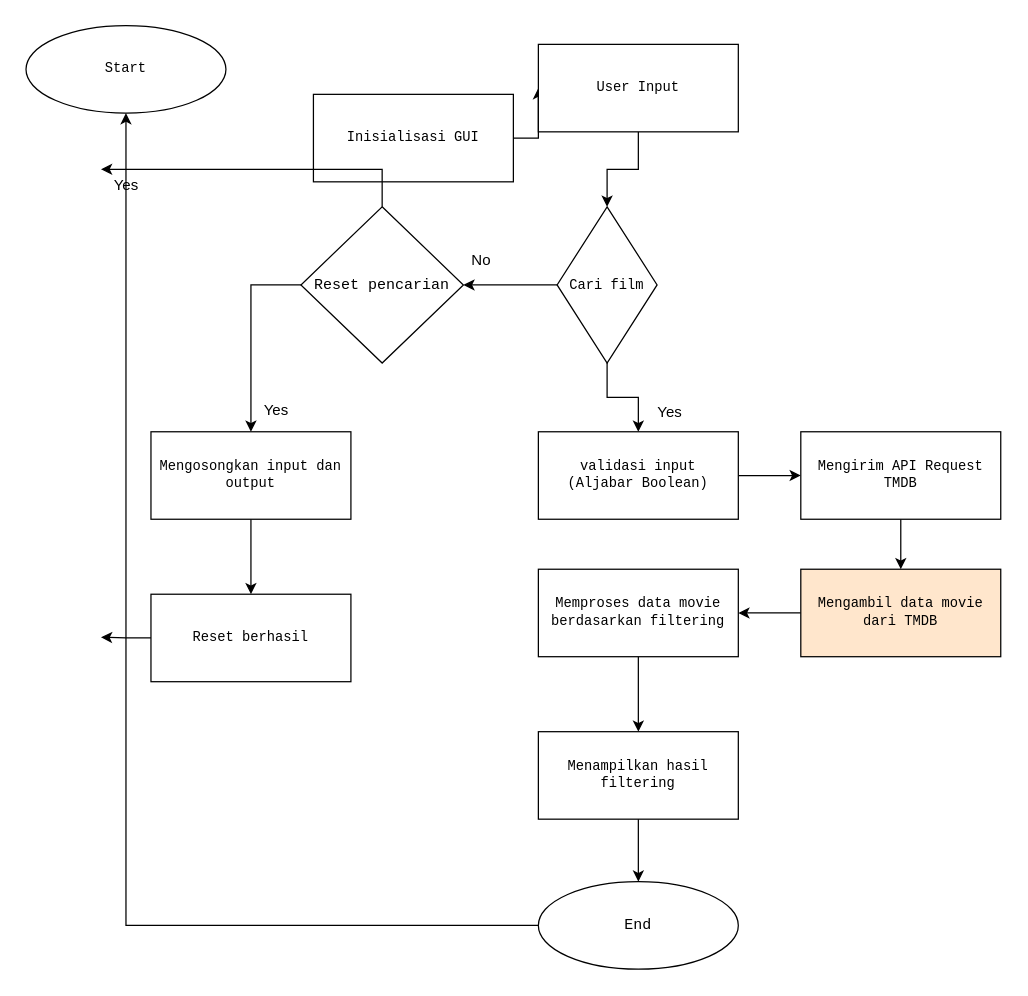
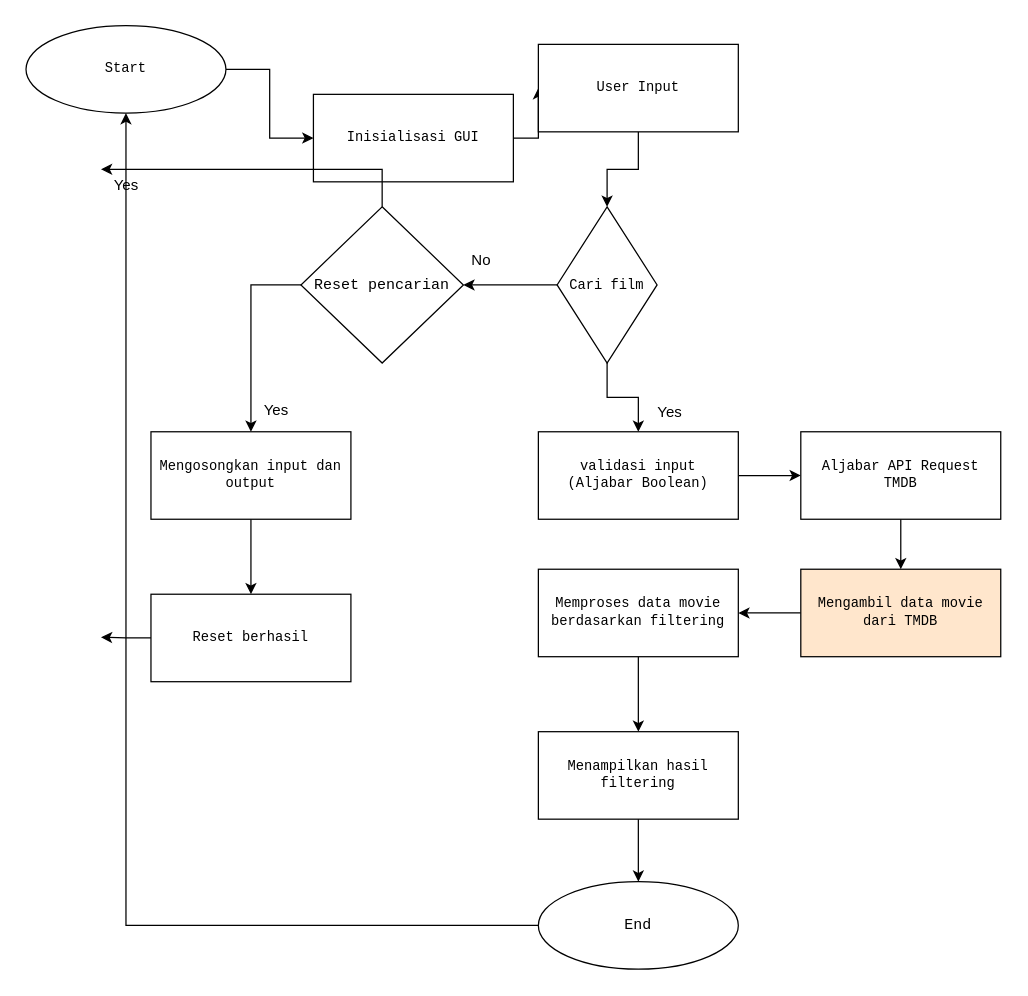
edge "Start" -> "Inisialisasi GUI": added
node "Mengirim API Request TMDB": label "Mengirim API Request TMDB" -> "Aljabar API Request TMDB"
